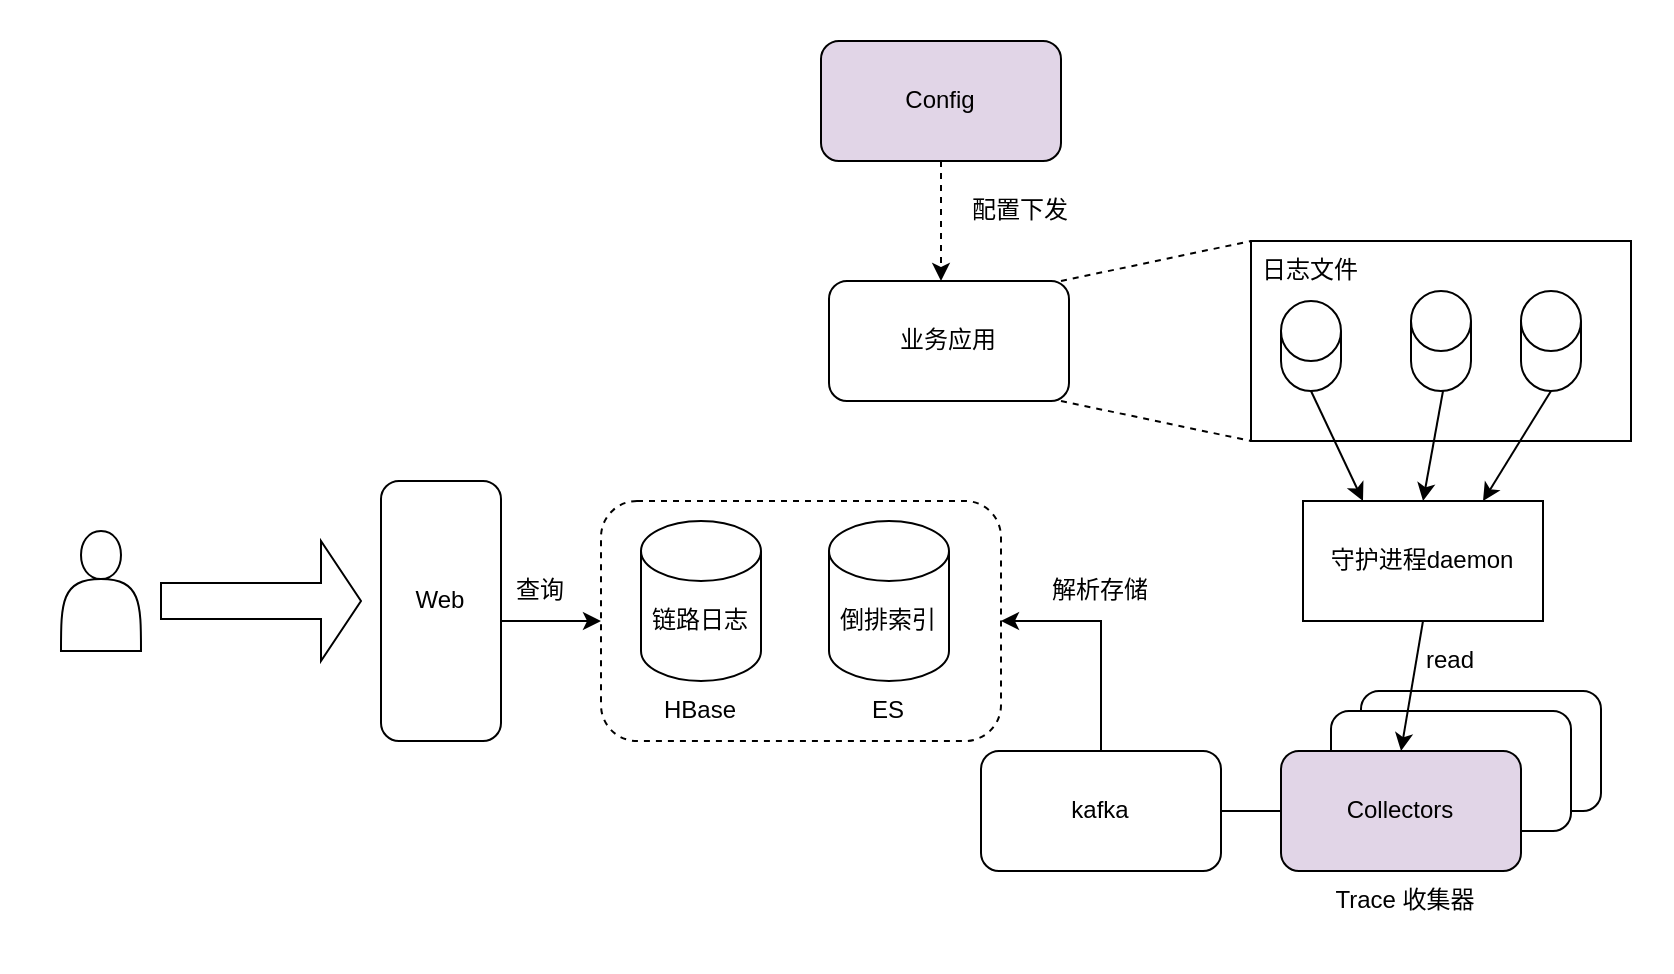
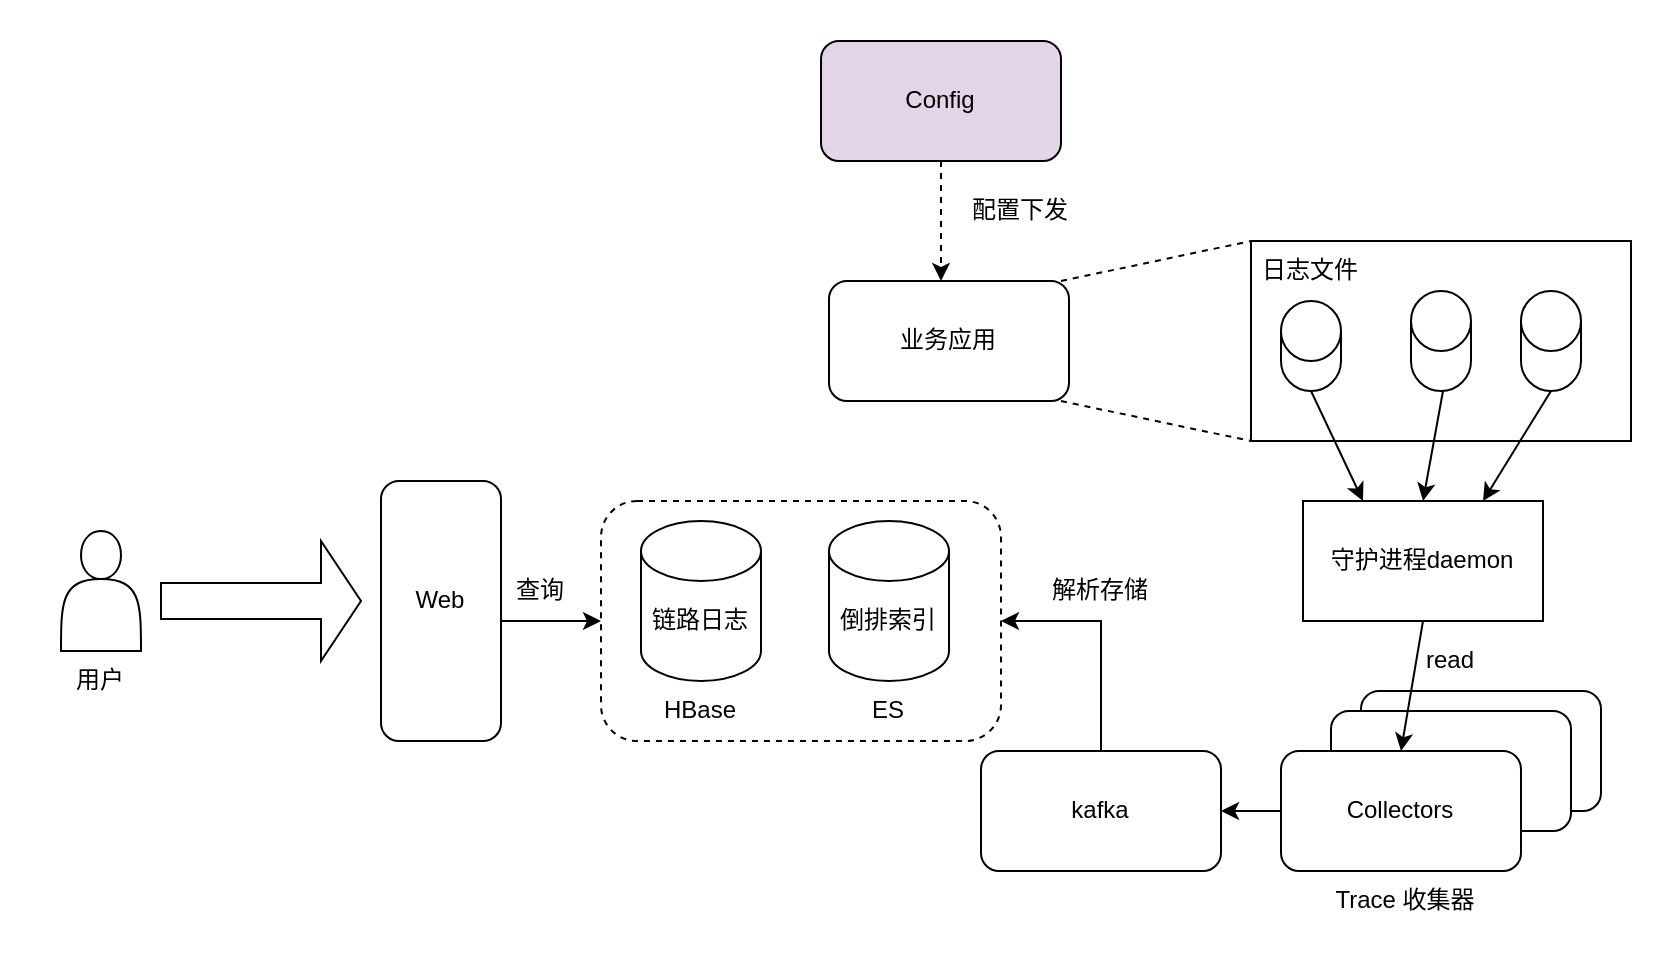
node "用户": added
edge "kafka" -- "Collectors": arrowhead none -> classic
node "Collectors": fillcolor #e1d5e7 -> #ffffff
